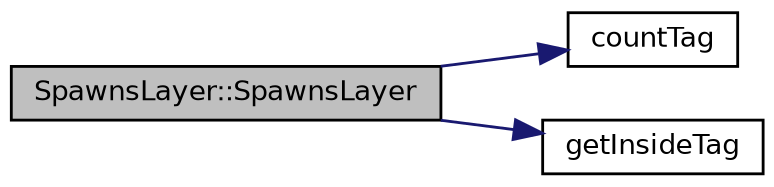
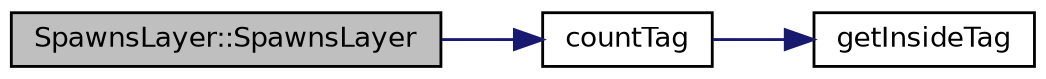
edge "SpawnsLayer::SpawnsLayer" -> "getInsideTag": now "countTag" -> "getInsideTag"
